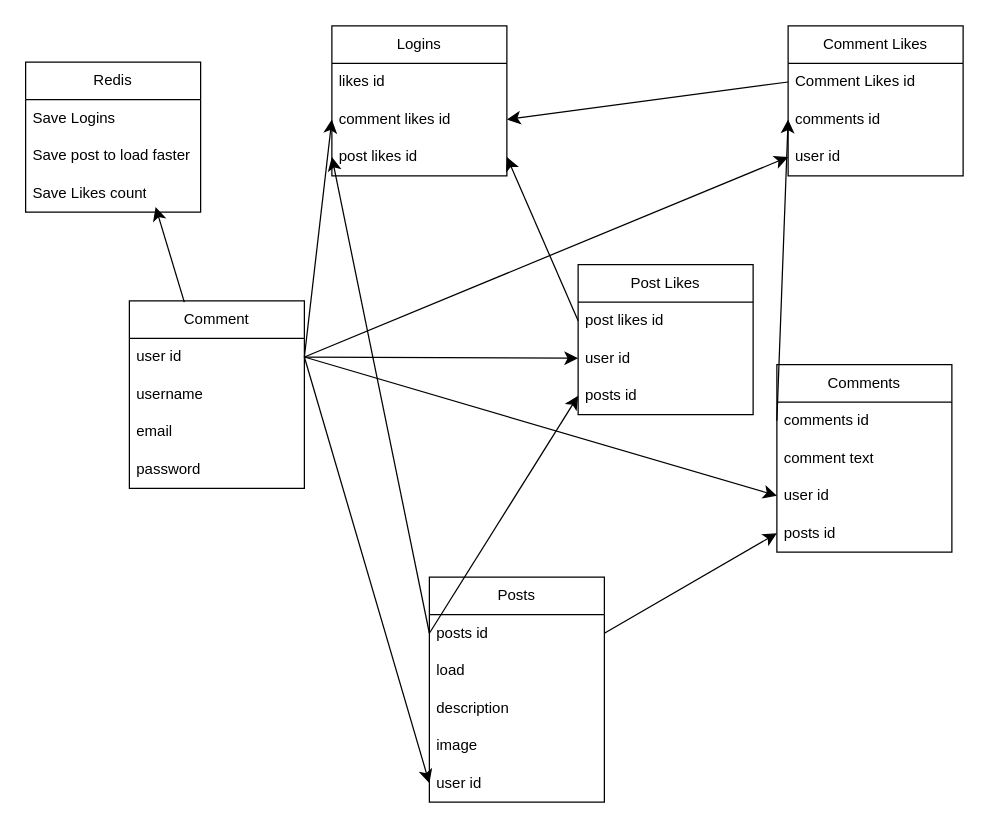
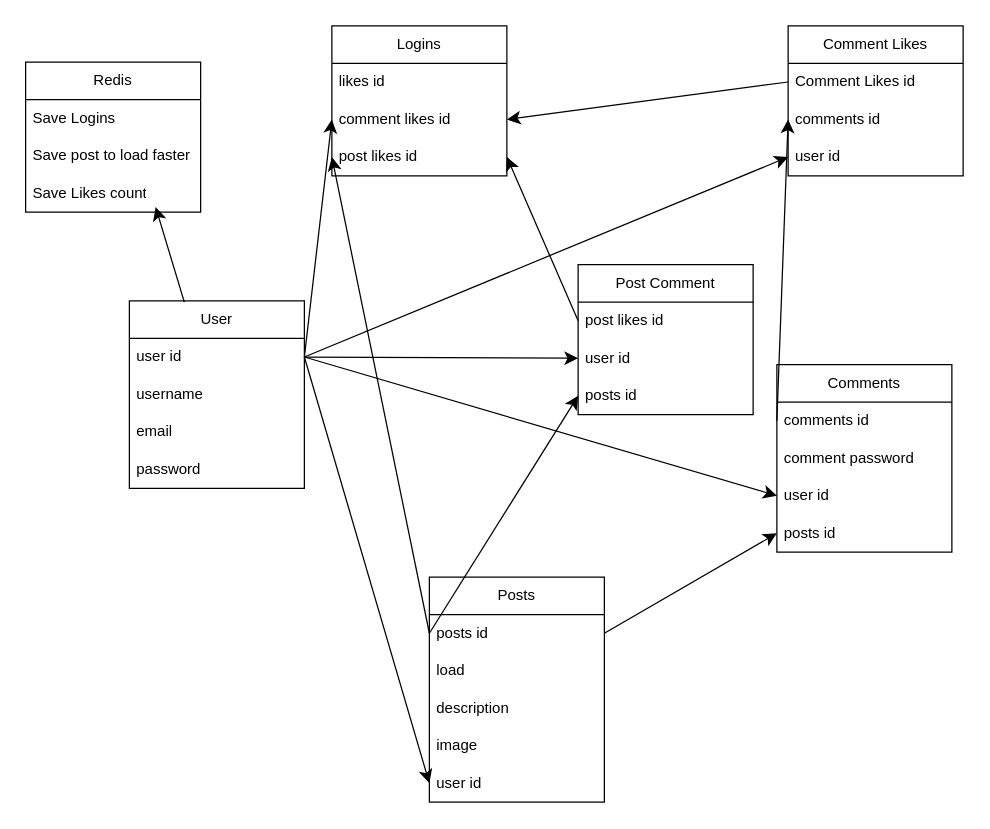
node "Post Likes": label "Post Likes" -> "Post Comment"
node "Comment": label "Comment" -> "User"
node "comment text": label "comment text" -> "comment password"
